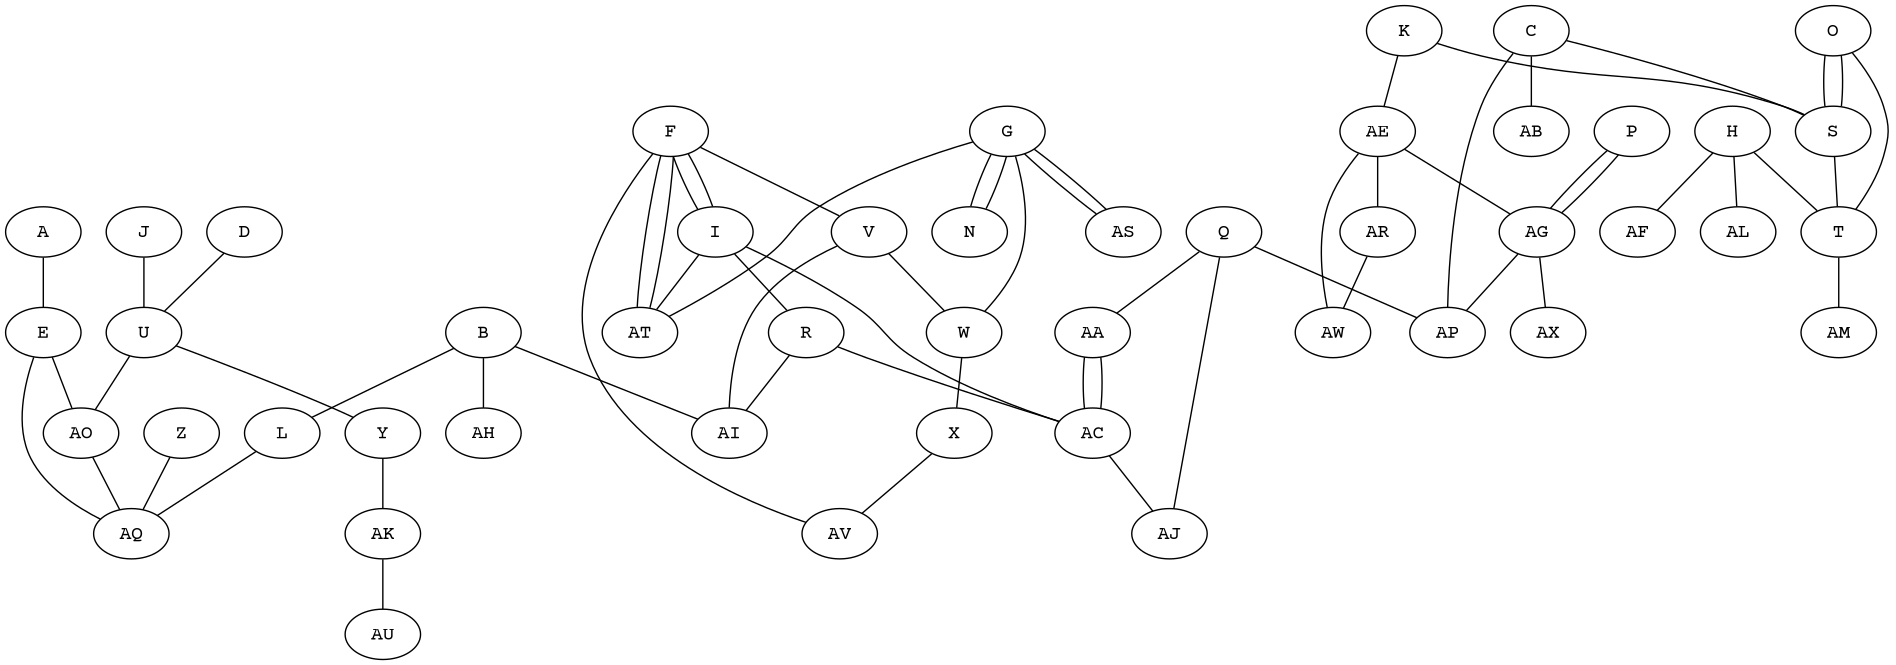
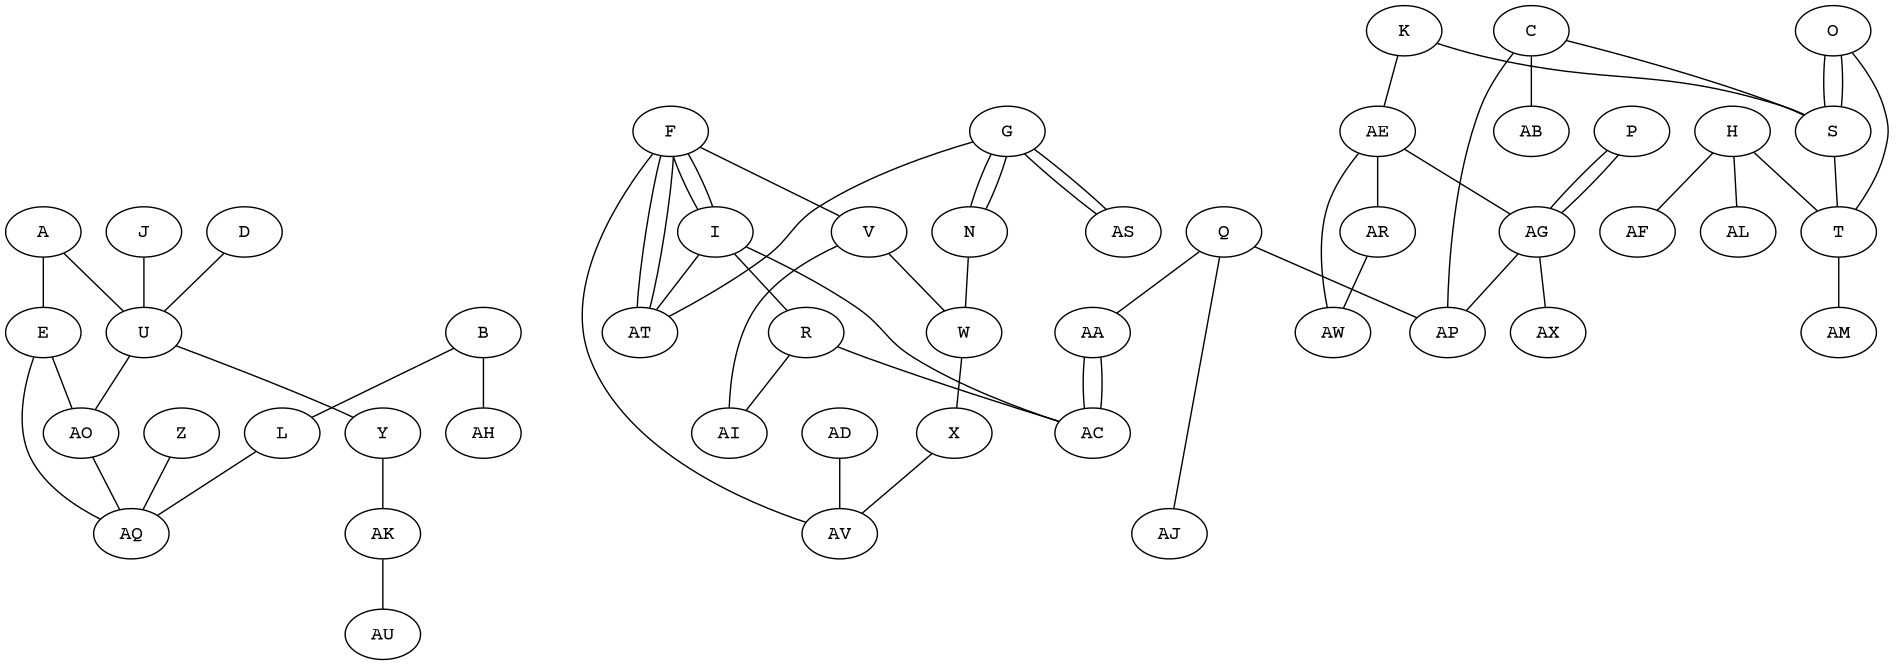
edge "G" -- "W": now "N" -- "W"
edge "A" -- "U": added
edge "B" -- "AI": removed
node "AD": added
edge "AC" -- "AJ": removed
